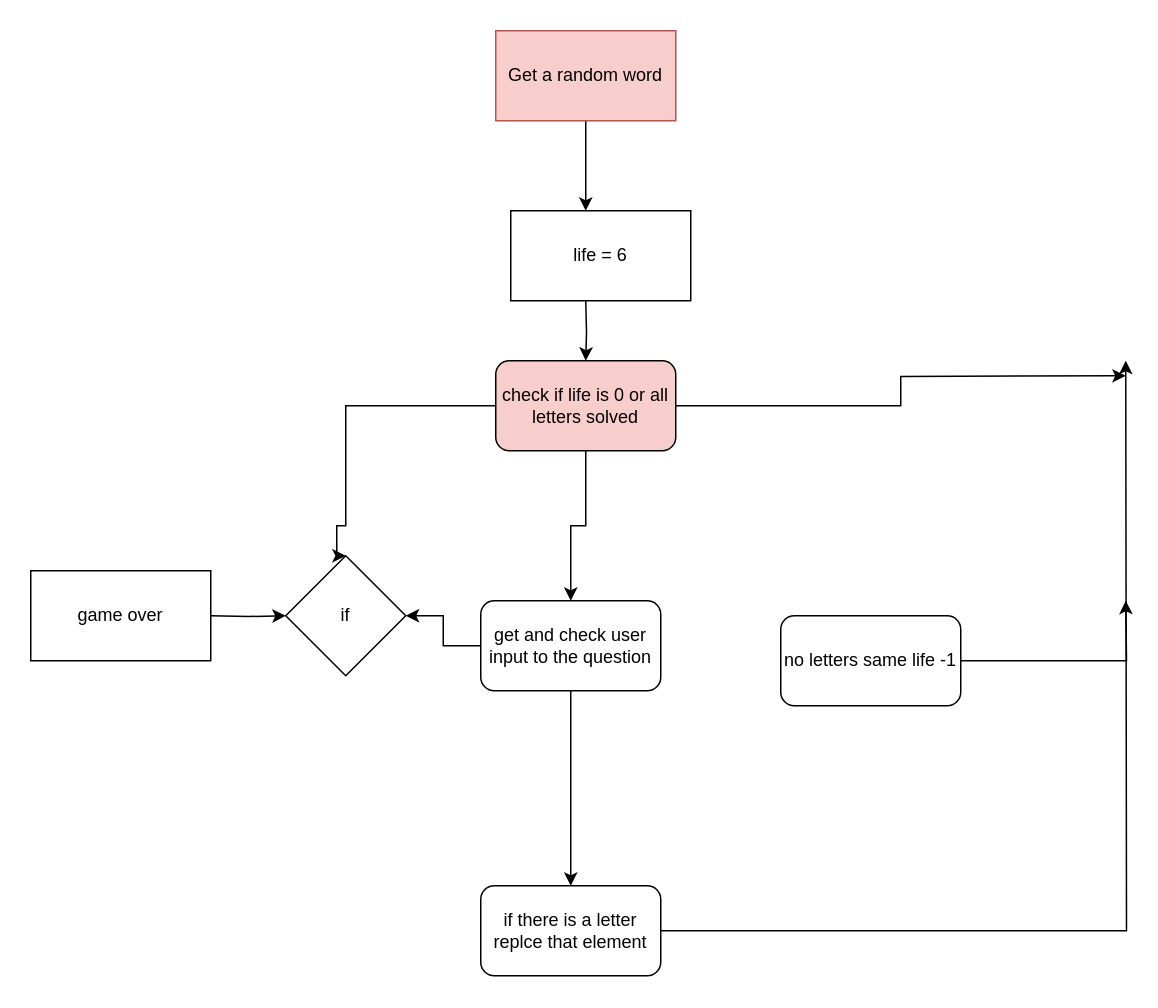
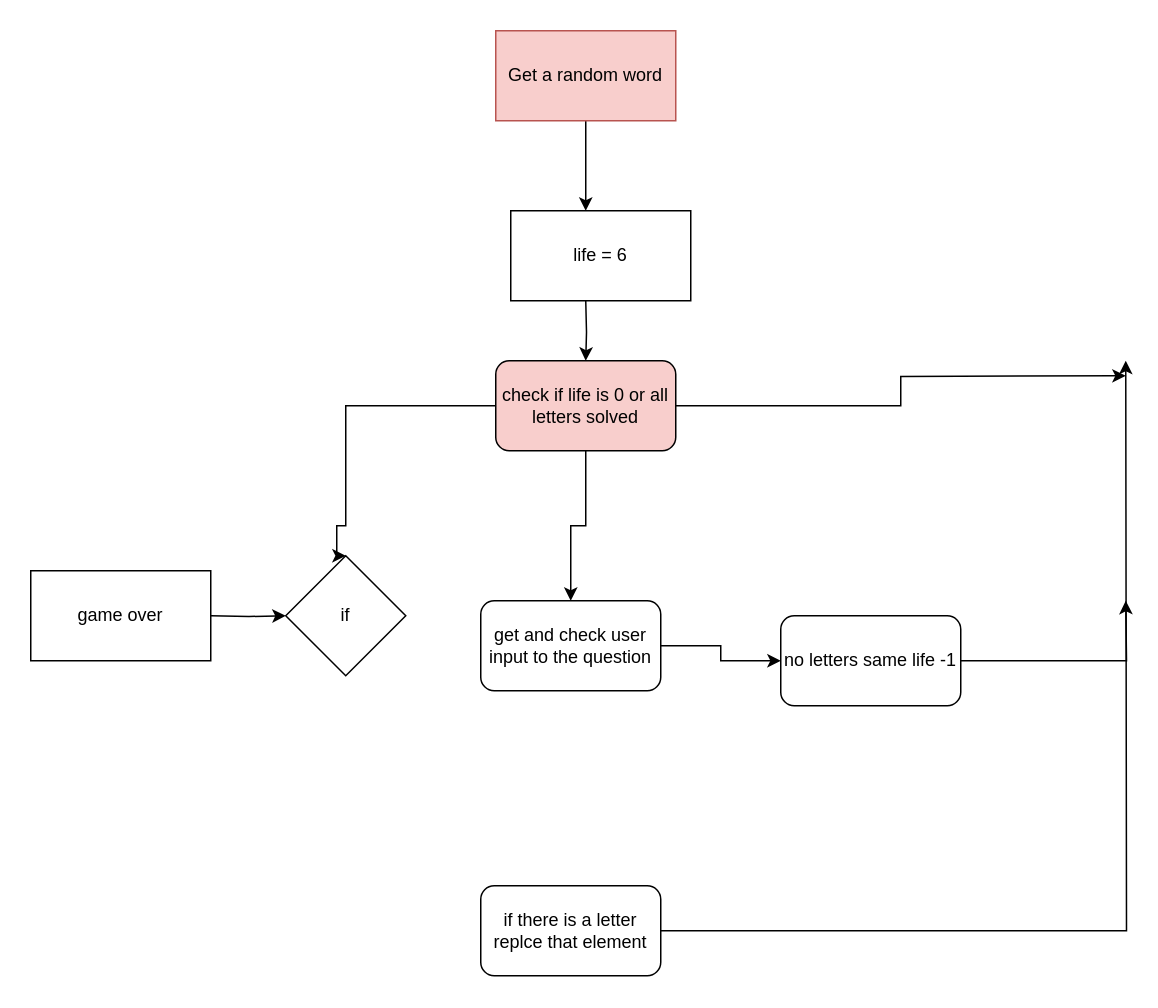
edge "get and check user input to the question" -> "if": now "get and check user input to the question" -> "no letters same life -1"
edge "get and check user input to the question" -> "if there is a letter replce that element": removed
